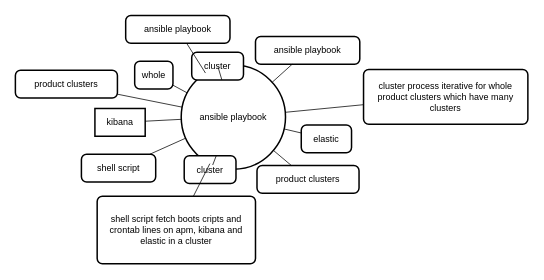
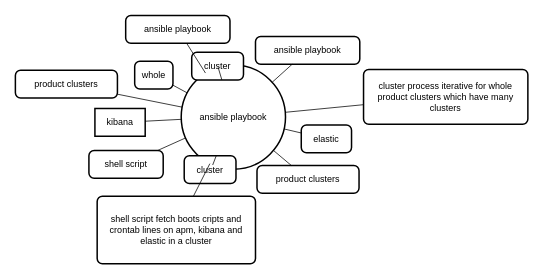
node "shell script": moved (119, 168) -> (126, 164)
